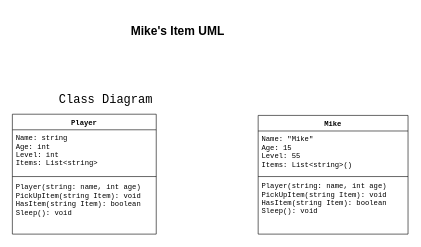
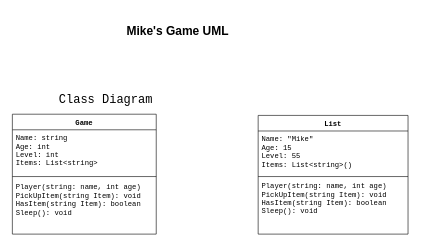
node "Mike's Item UML": label "Mike's Item UML" -> "Mike's Game UML"
node "Player": label "Player" -> "Game"
node "Mike": label "Mike" -> "List"
